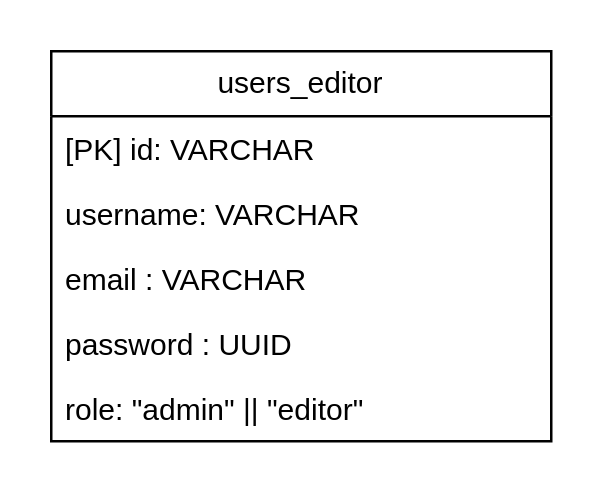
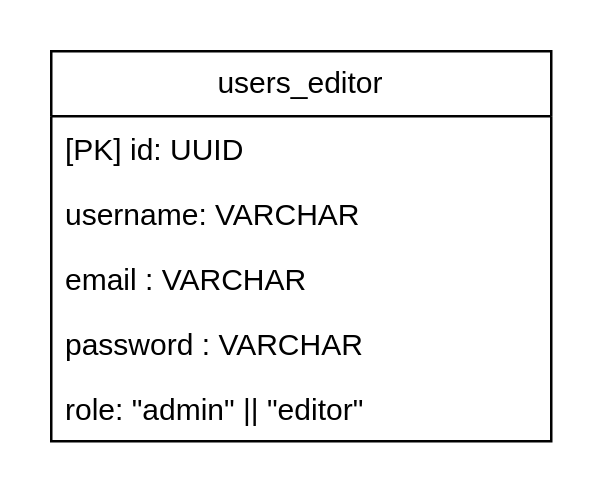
node "[PK] id: VARCHAR": label "[PK] id: VARCHAR" -> "[PK] id: UUID"
node "password : UUID": label "password : UUID" -> "password : VARCHAR"
